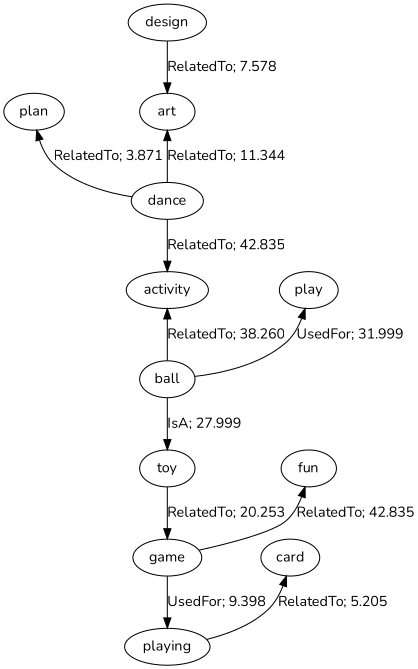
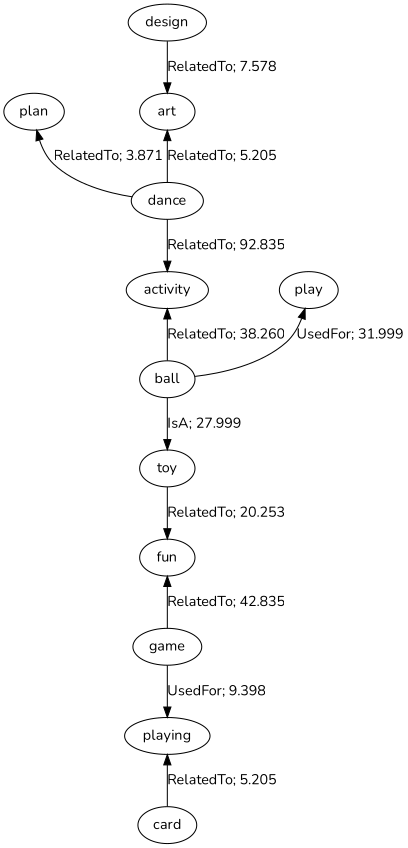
edge "dance" -> "art": label "RelatedTo; 11.344" -> "RelatedTo; 5.205"
edge "dance" -> "activity": label "RelatedTo; 42.835" -> "RelatedTo; 92.835"
edge "toy" -> "game": now "toy" -> "fun"
edge "playing" -> "card": reversed
